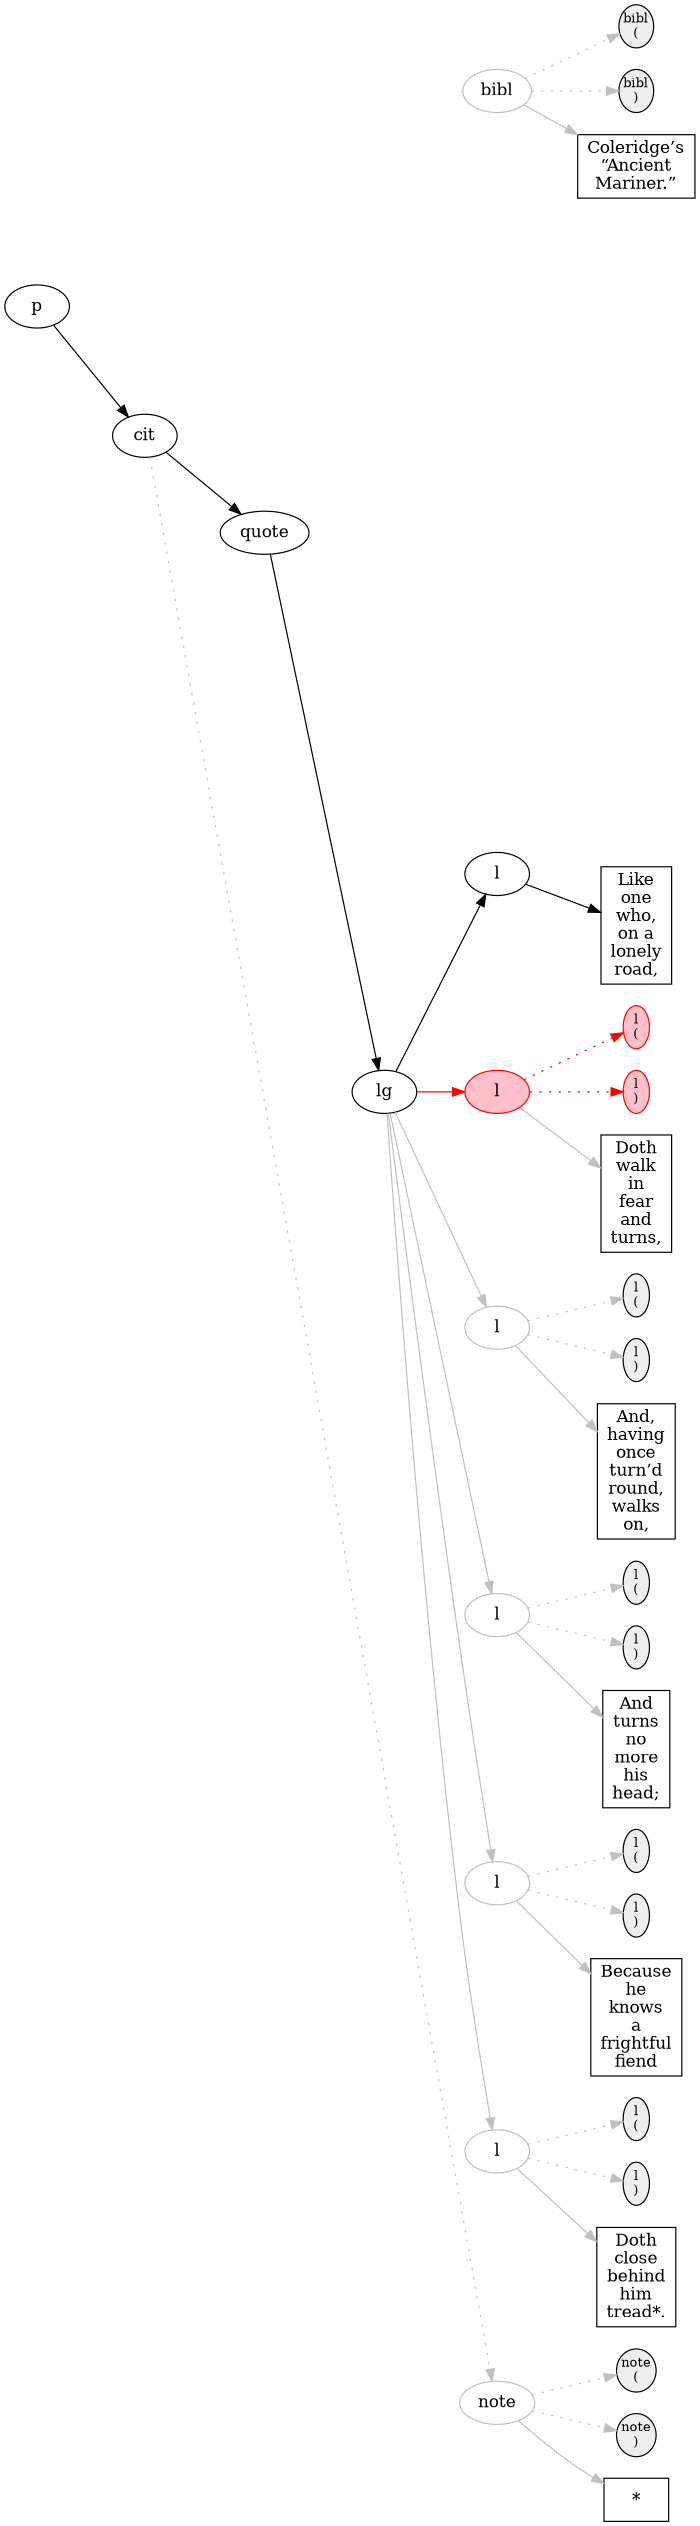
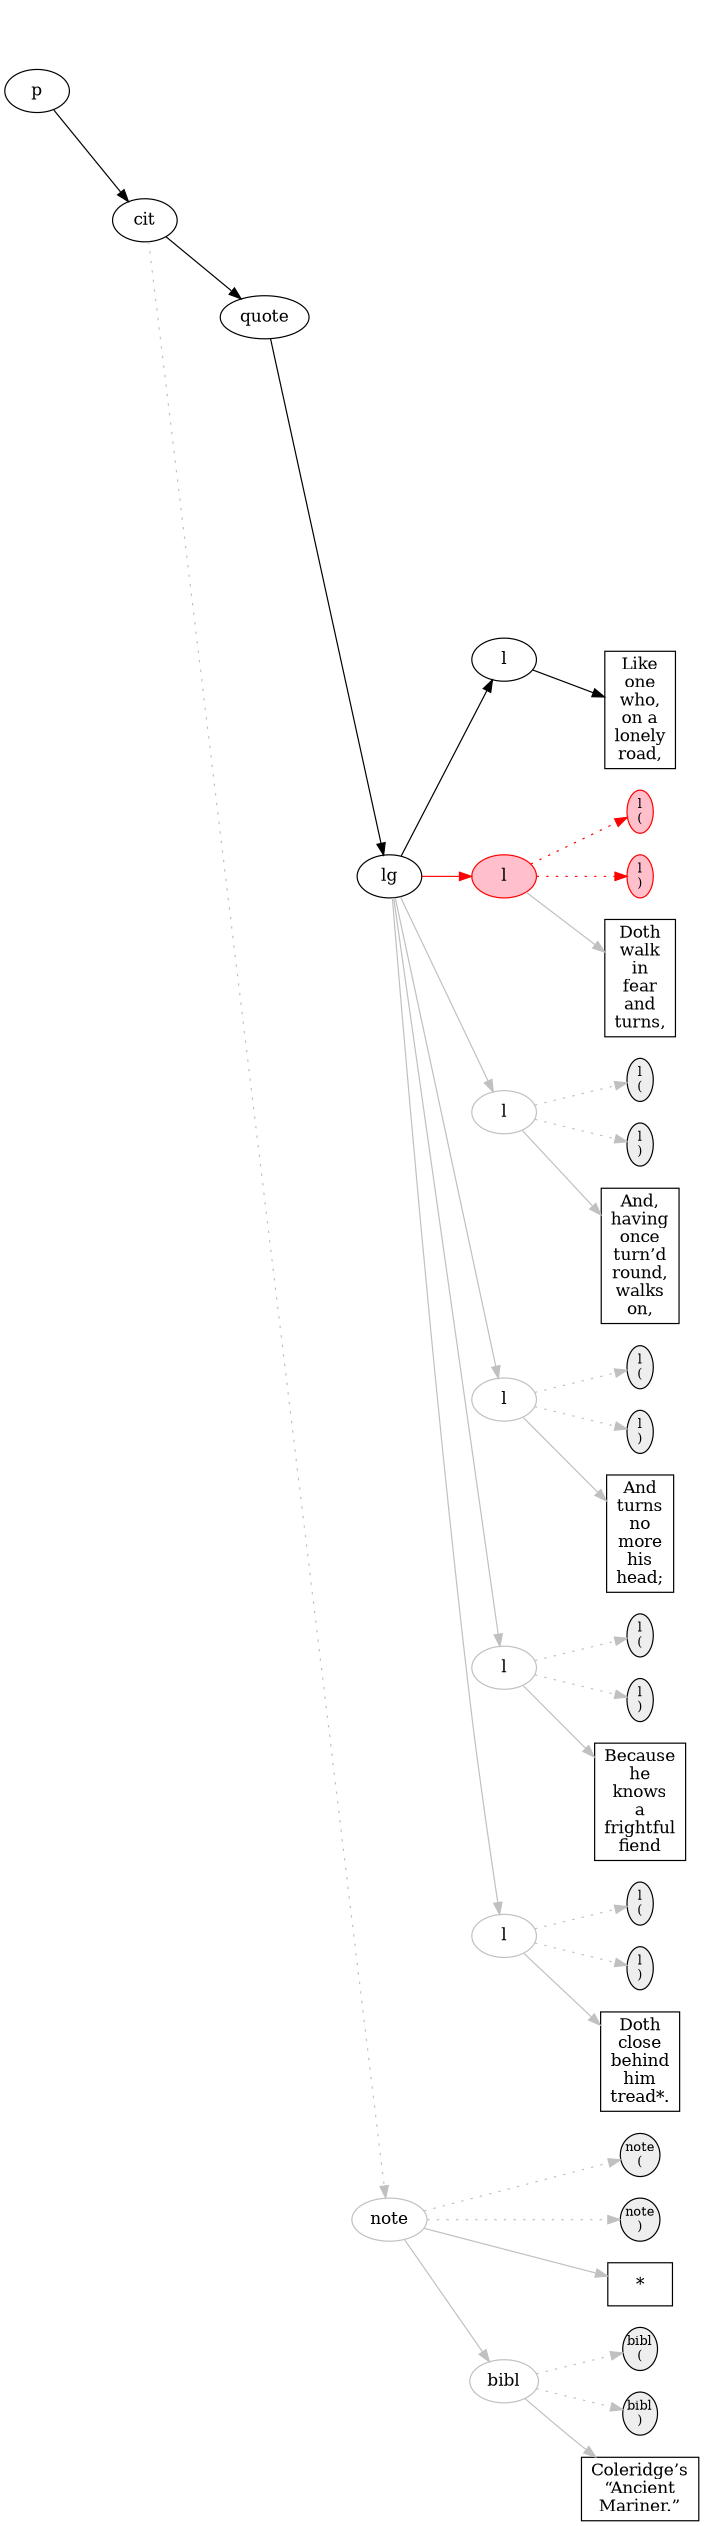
edge "note" -> "bibl": added
